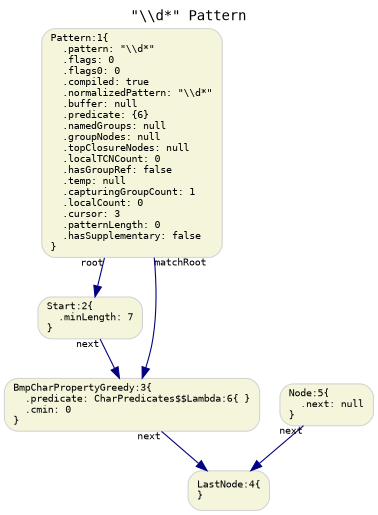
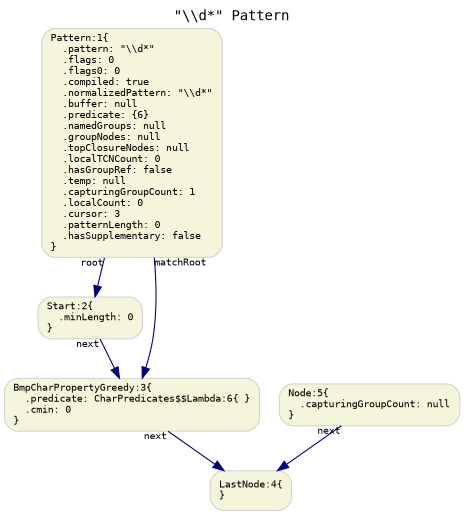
node "Start:2{ .minLength: 7 }": label "Start:2{ .minLength: 7 }" -> "Start:2{ .minLength: 0 }"
node "Node:5{ .next: null }": label "Node:5{ .next: null }" -> "Node:5{ .capturingGroupCount: null }"
